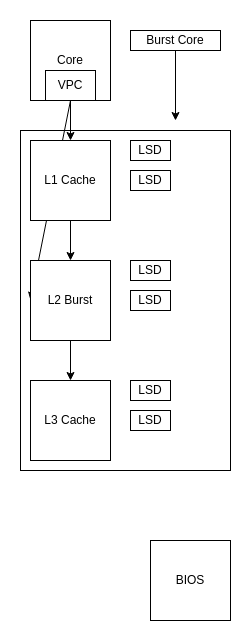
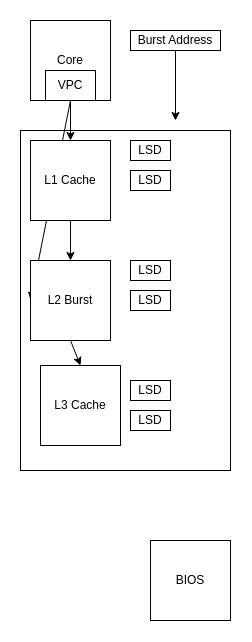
node "Burst Core": label "Burst Core" -> "Burst Address"
node "L3 Cache": moved (71, 421) -> (81, 406)
